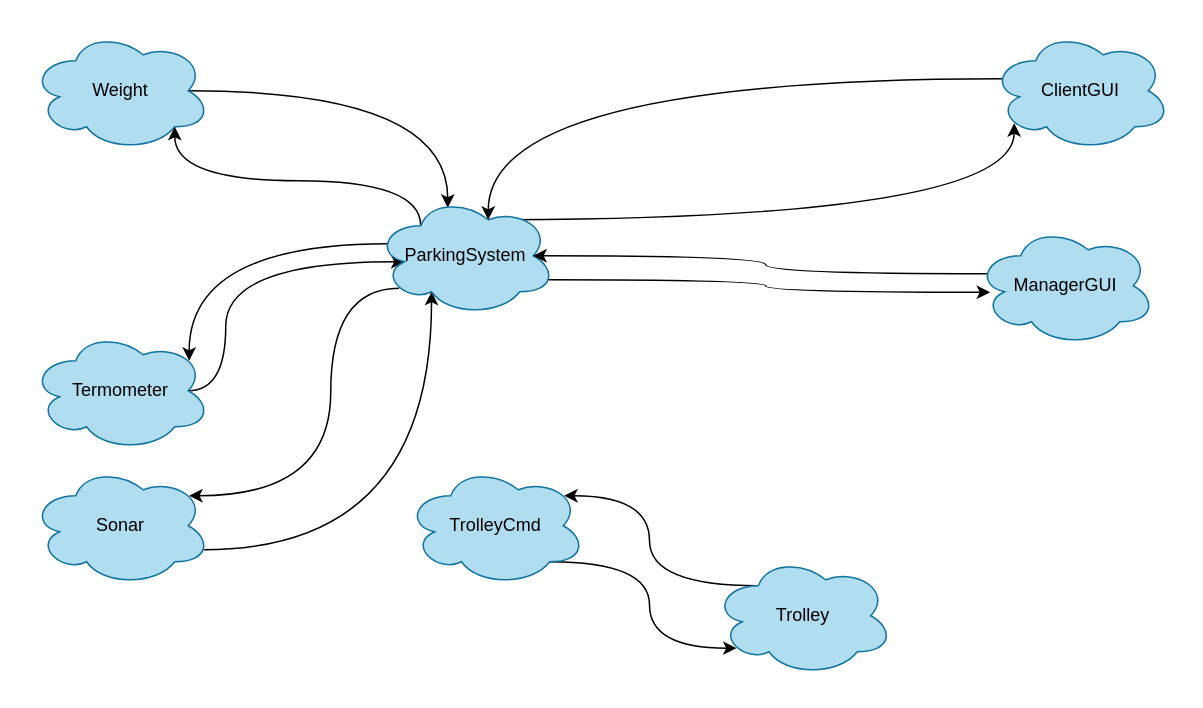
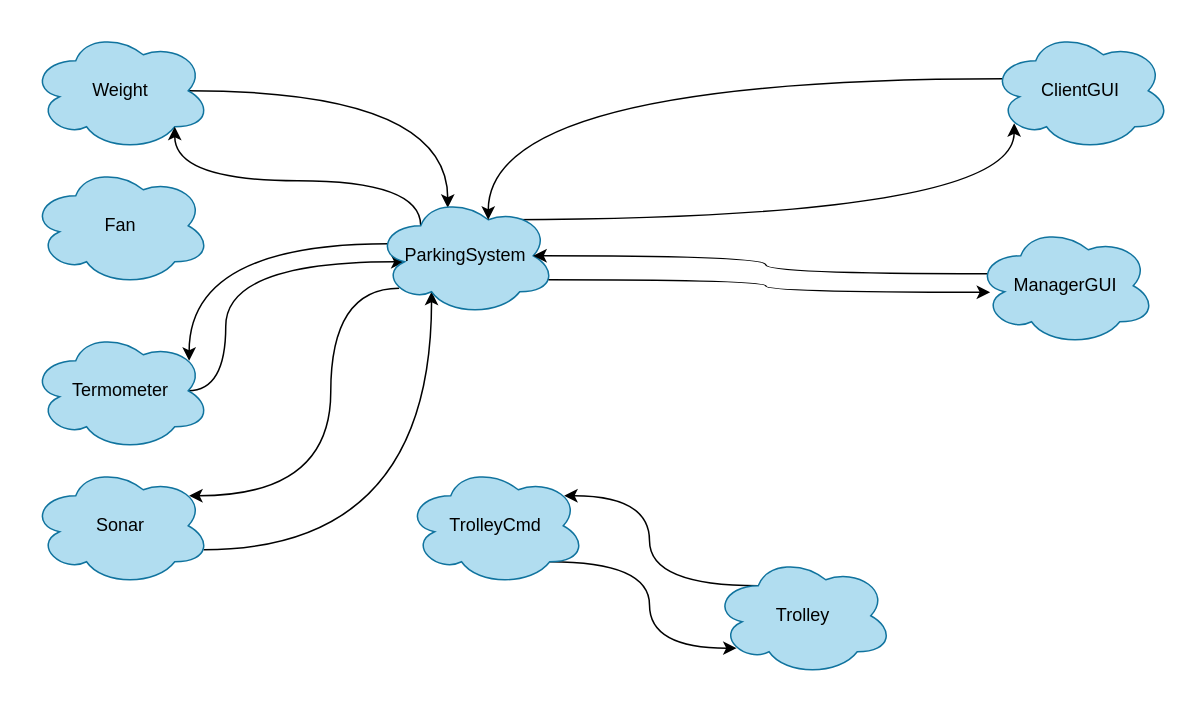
node "Fan": added
